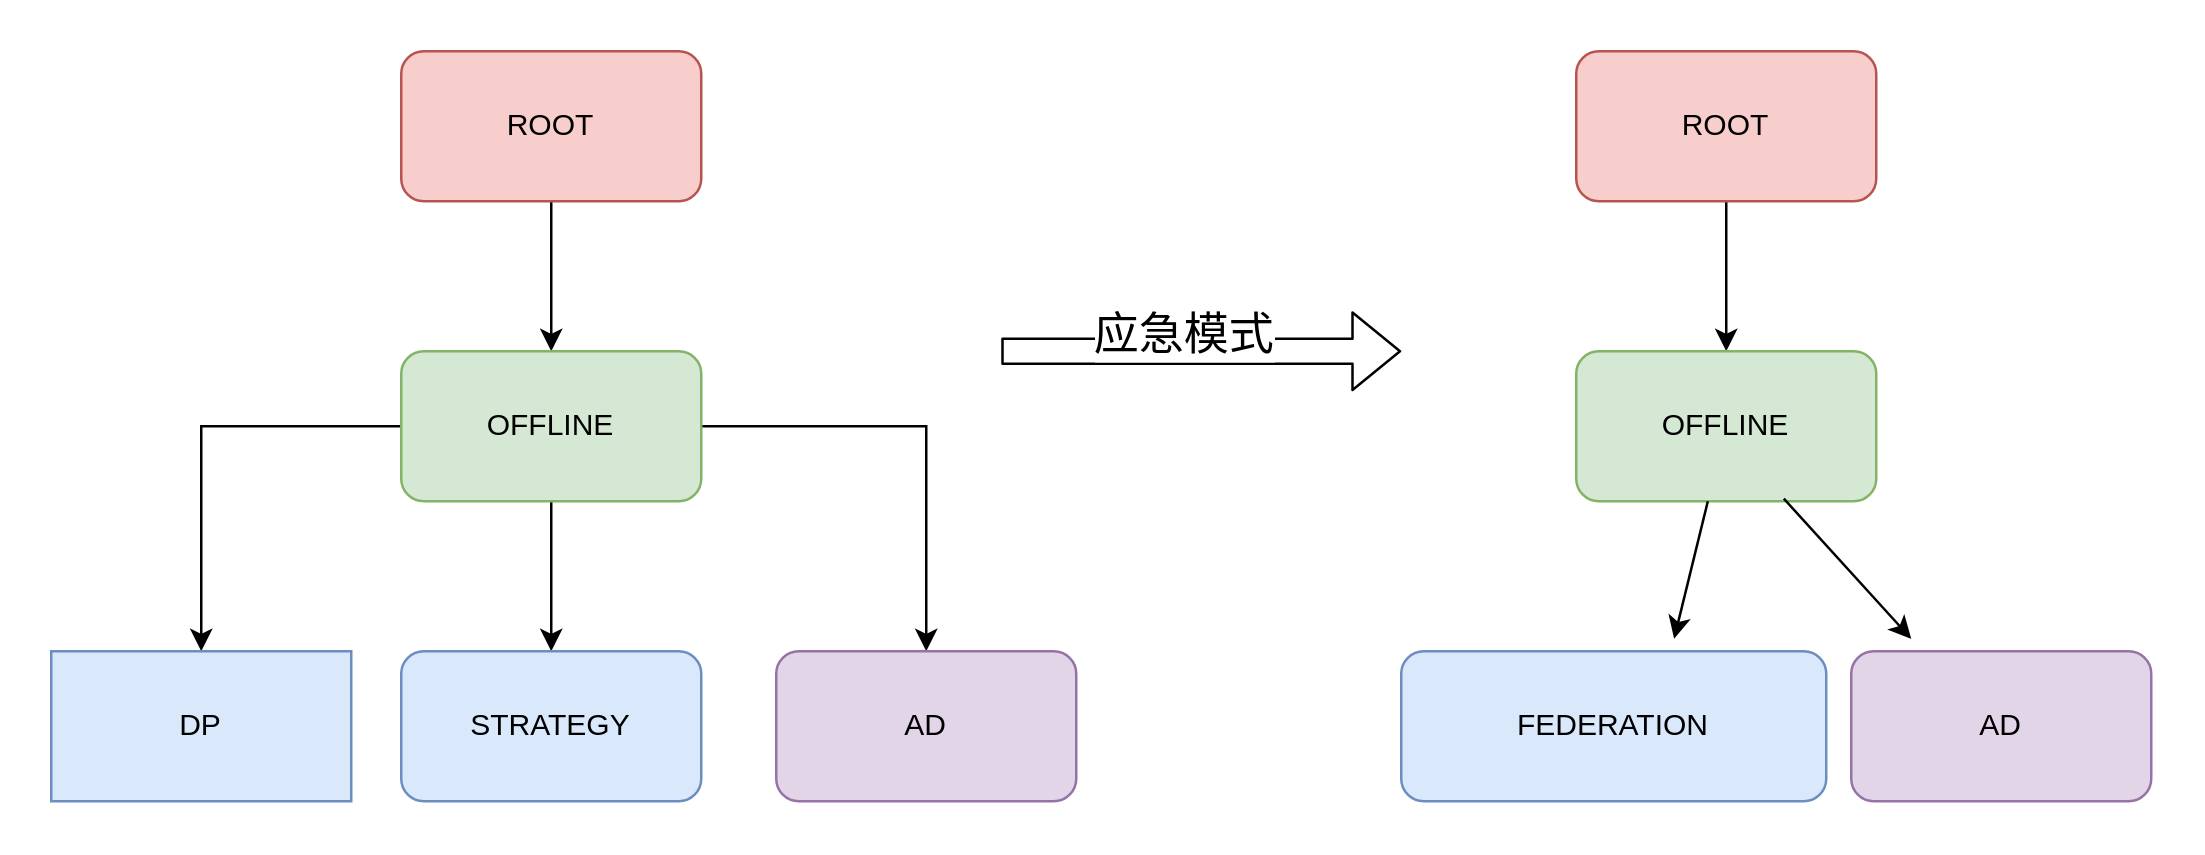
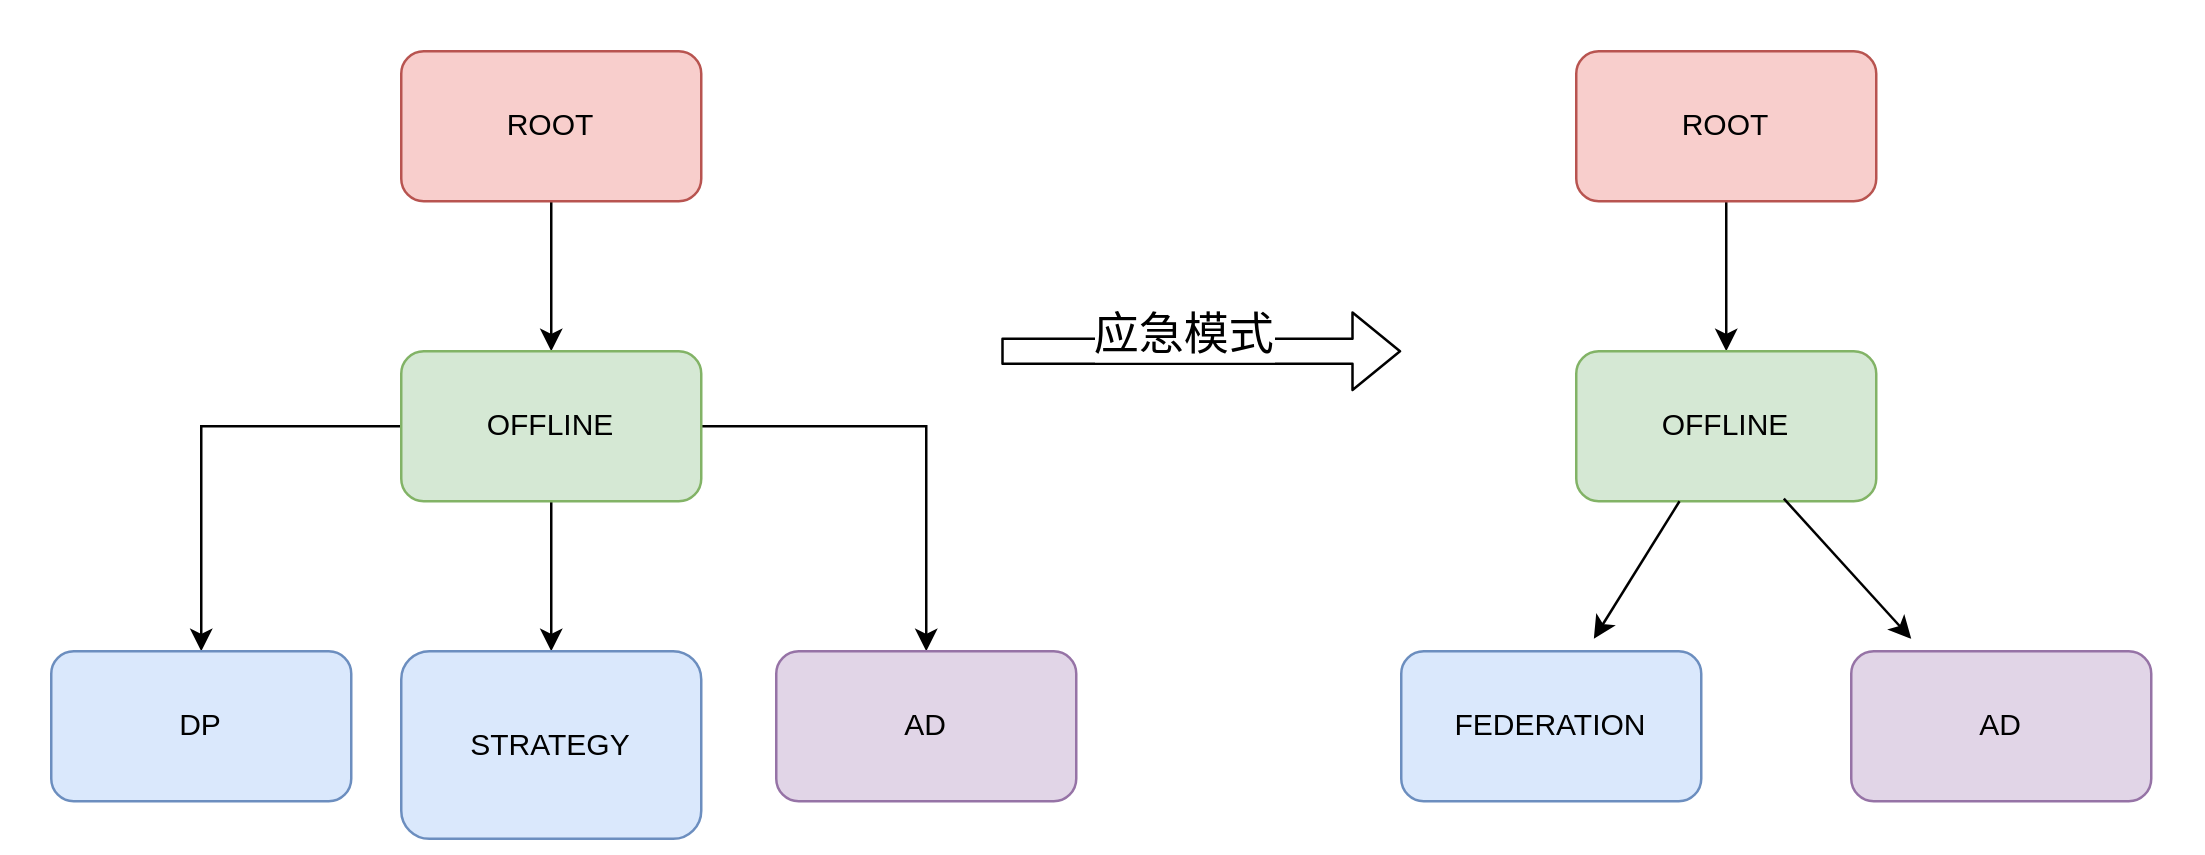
node "DP": shape rectangle -> rounded rectangle
node "STRATEGY": size 300x150 -> 300x188
node "FEDERATION": size 425x150 -> 300x150
